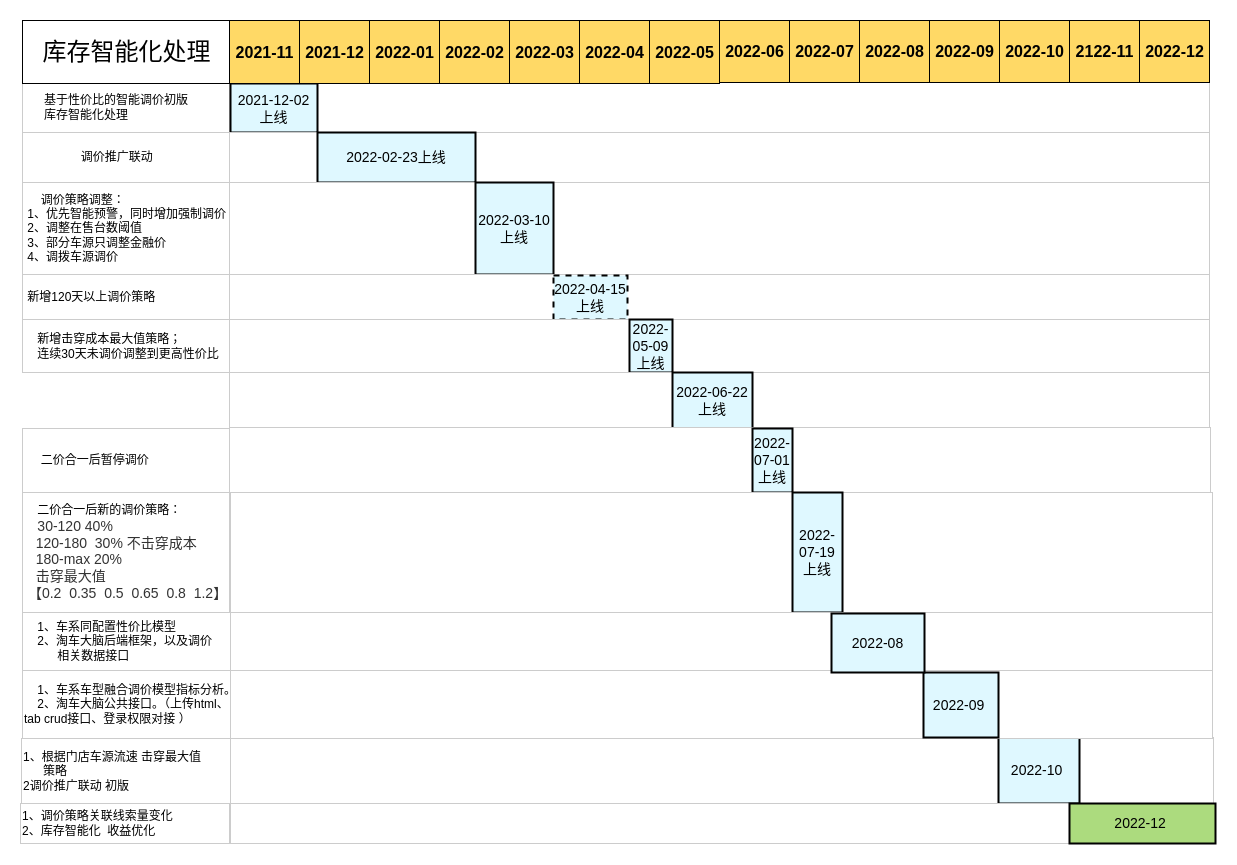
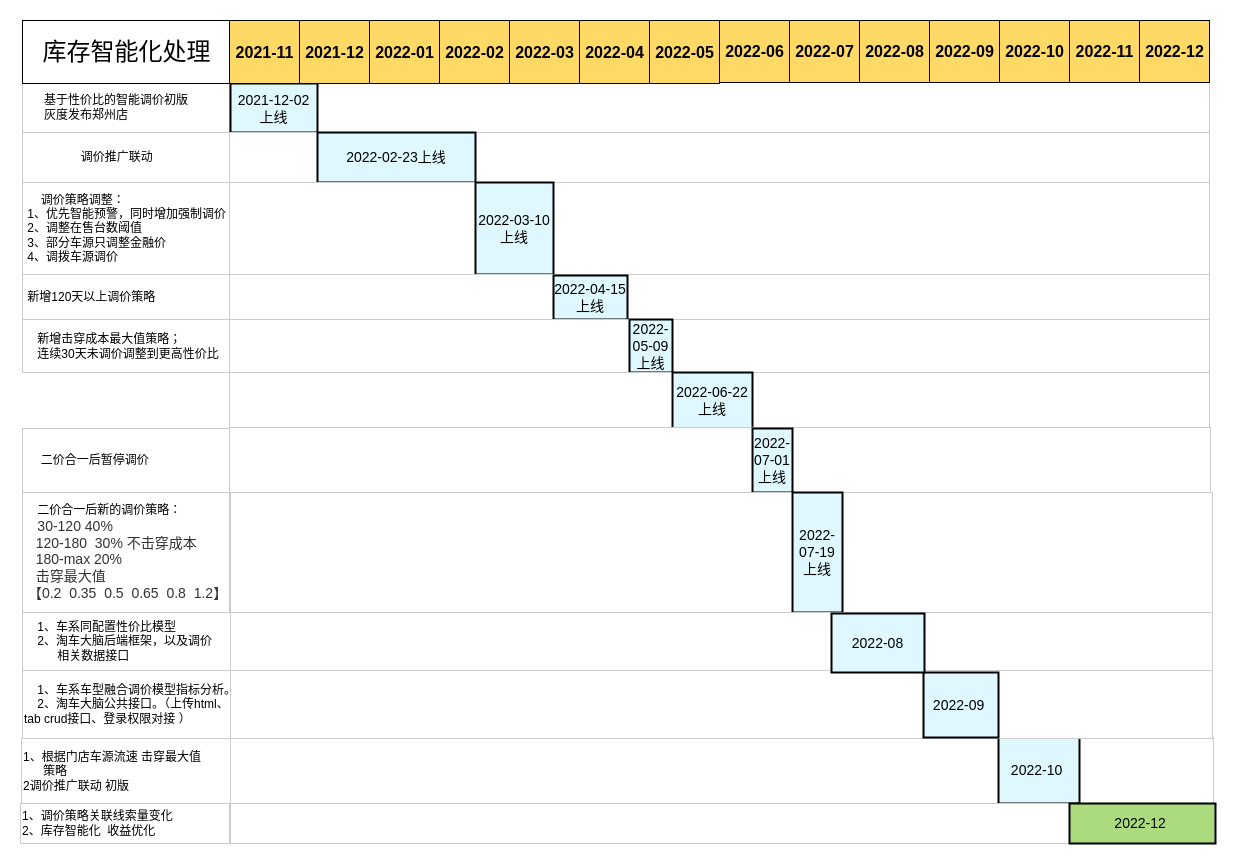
node "2122-11": label "2122-11" -> "2022-11"
node "基于性价比的智能调价初版 库存智能化处理": label "基于性价比的智能调价初版 库存智能化处理" -> "基于性价比的智能调价初版 灰度发布郑州店"
node "2022-04-15上线": style dashed -> solid
